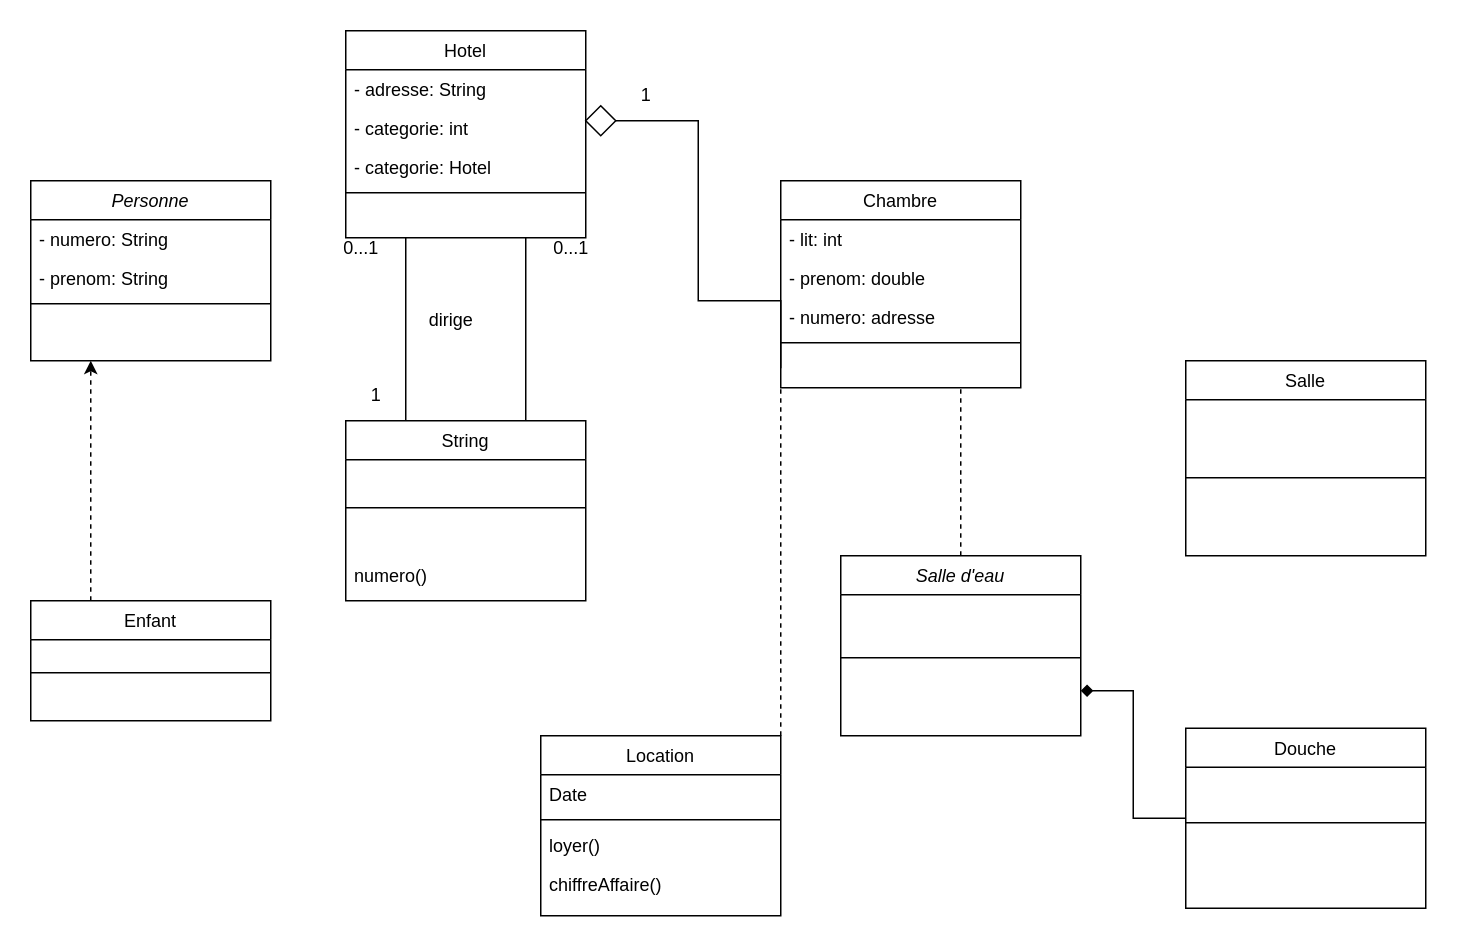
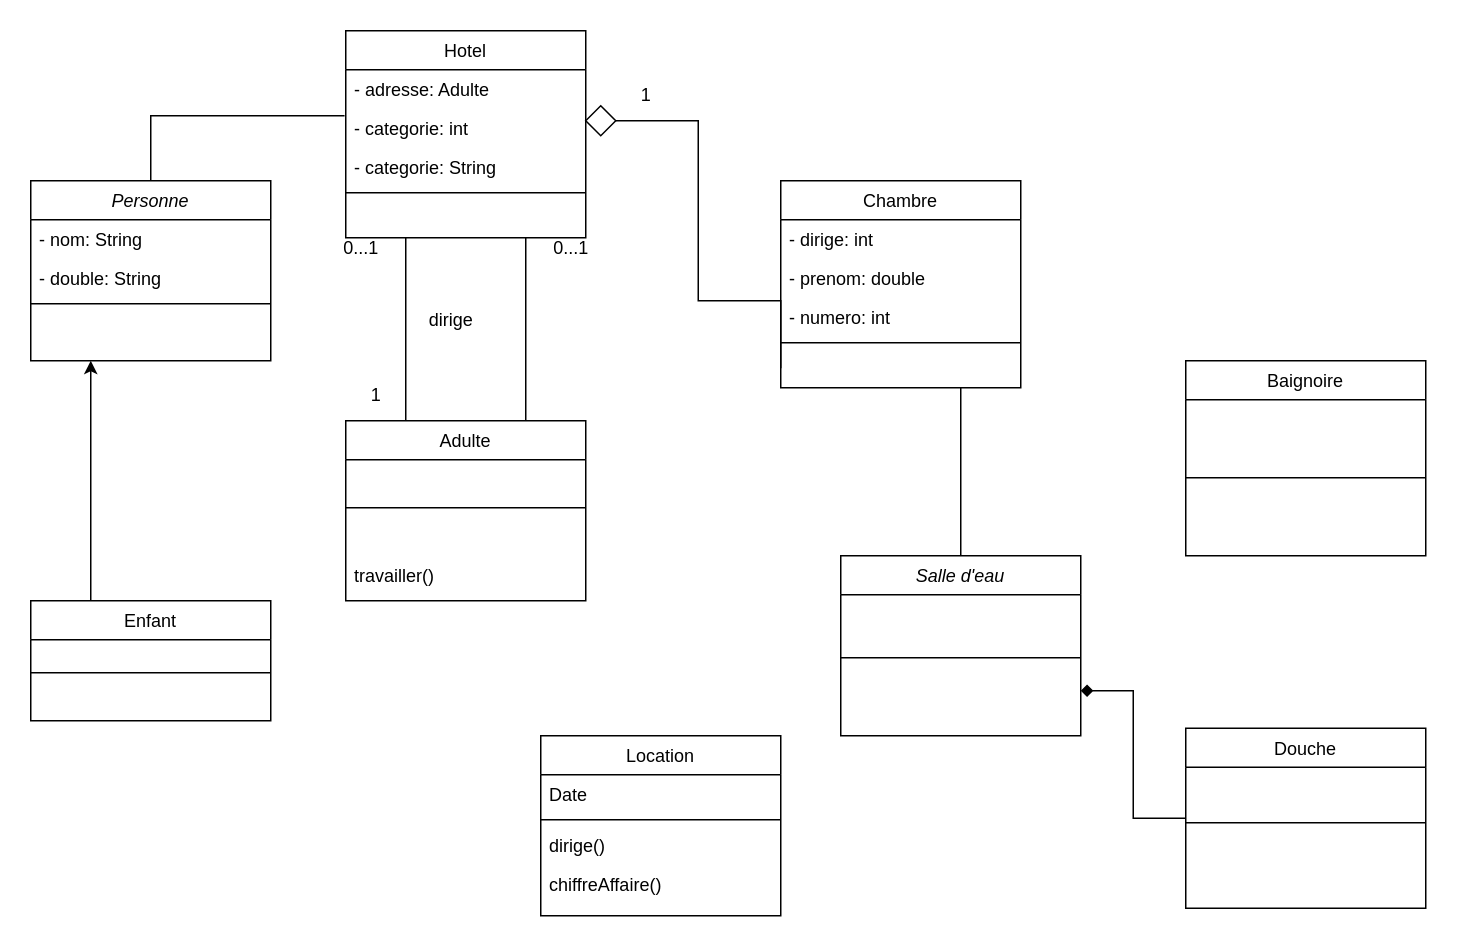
node "- adresse: String": label "- adresse: String" -> "- adresse: Adulte"
edge "- categorie: int" -- "Personne": added
node "- categorie: Hotel": label "- categorie: Hotel" -> "- categorie: String"
node "- numero: String": label "- numero: String" -> "- nom: String"
node "- lit: int": label "- lit: int" -> "- dirige: int"
node "- prenom: String": label "- prenom: String" -> "- double: String"
node "- numero: adresse": label "- numero: adresse" -> "- numero: int"
node "Salle": label "Salle" -> "Baignoire"
node "String": label "String" -> "Adulte"
edge "Chambre" -- "Salle d'eau": style dashed -> solid
edge "Enfant" -> "Personne": style dashed -> solid
edge "Chambre" -- "Location": removed
node "numero()": label "numero()" -> "travailler()"
node "loyer()": label "loyer()" -> "dirige()"
